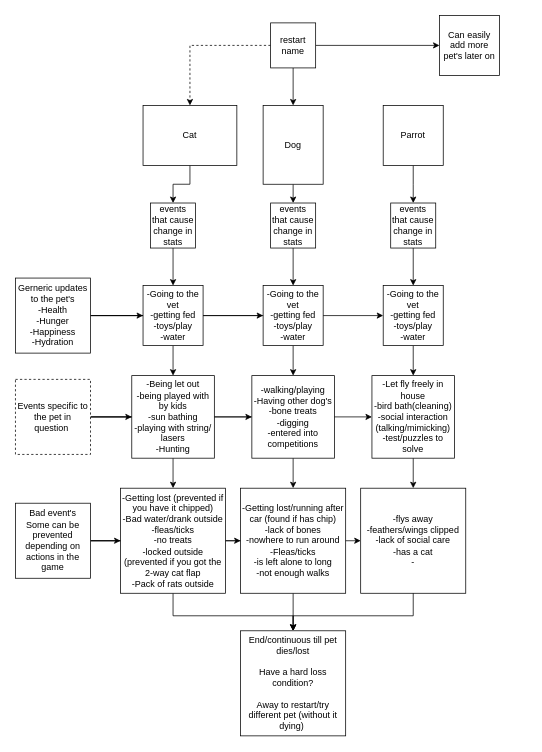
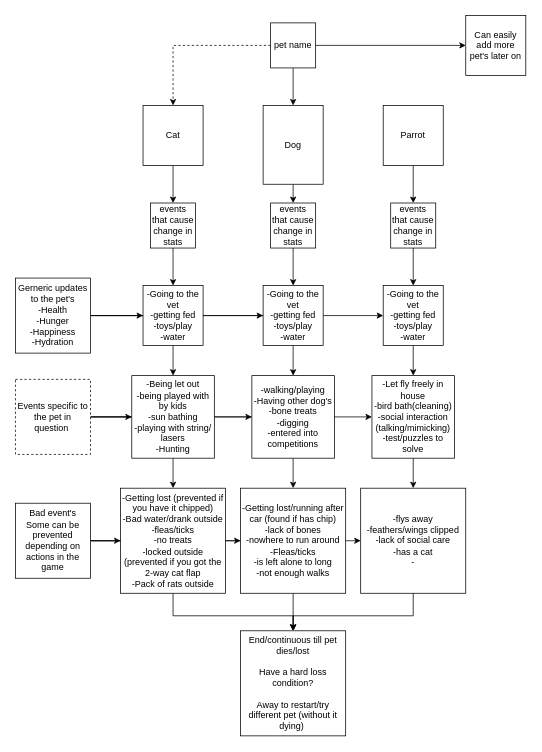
node "restart name": label "restart name" -> "pet name"
node "Can easily add more pet's later on": moved (469, 45) -> (495, 45)
node "Cat": size 94x60 -> 60x60
